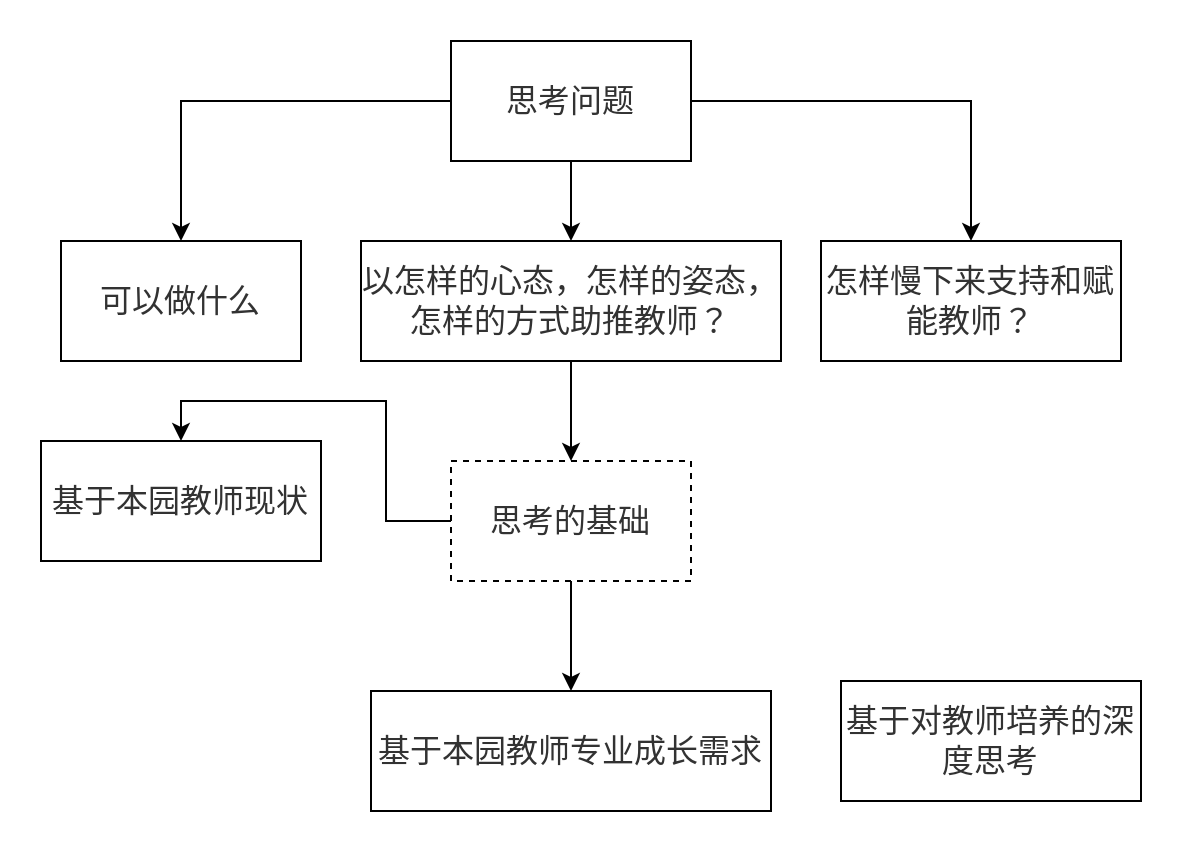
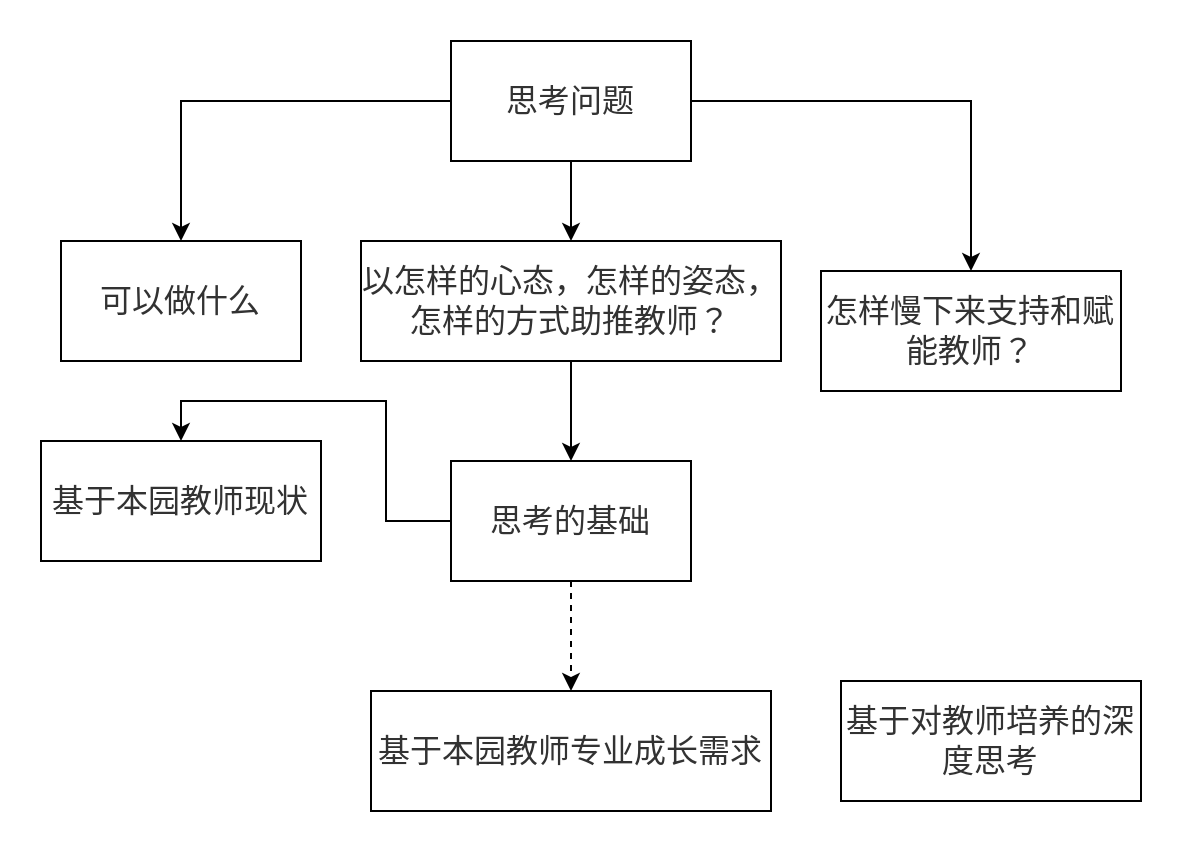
node "怎样慢下来支持和赋能教师？": moved (971, 301) -> (971, 331)
node "思考的基础": style dashed -> solid
edge "思考的基础" -> "基于本园教师专业成长需求": style solid -> dashed
